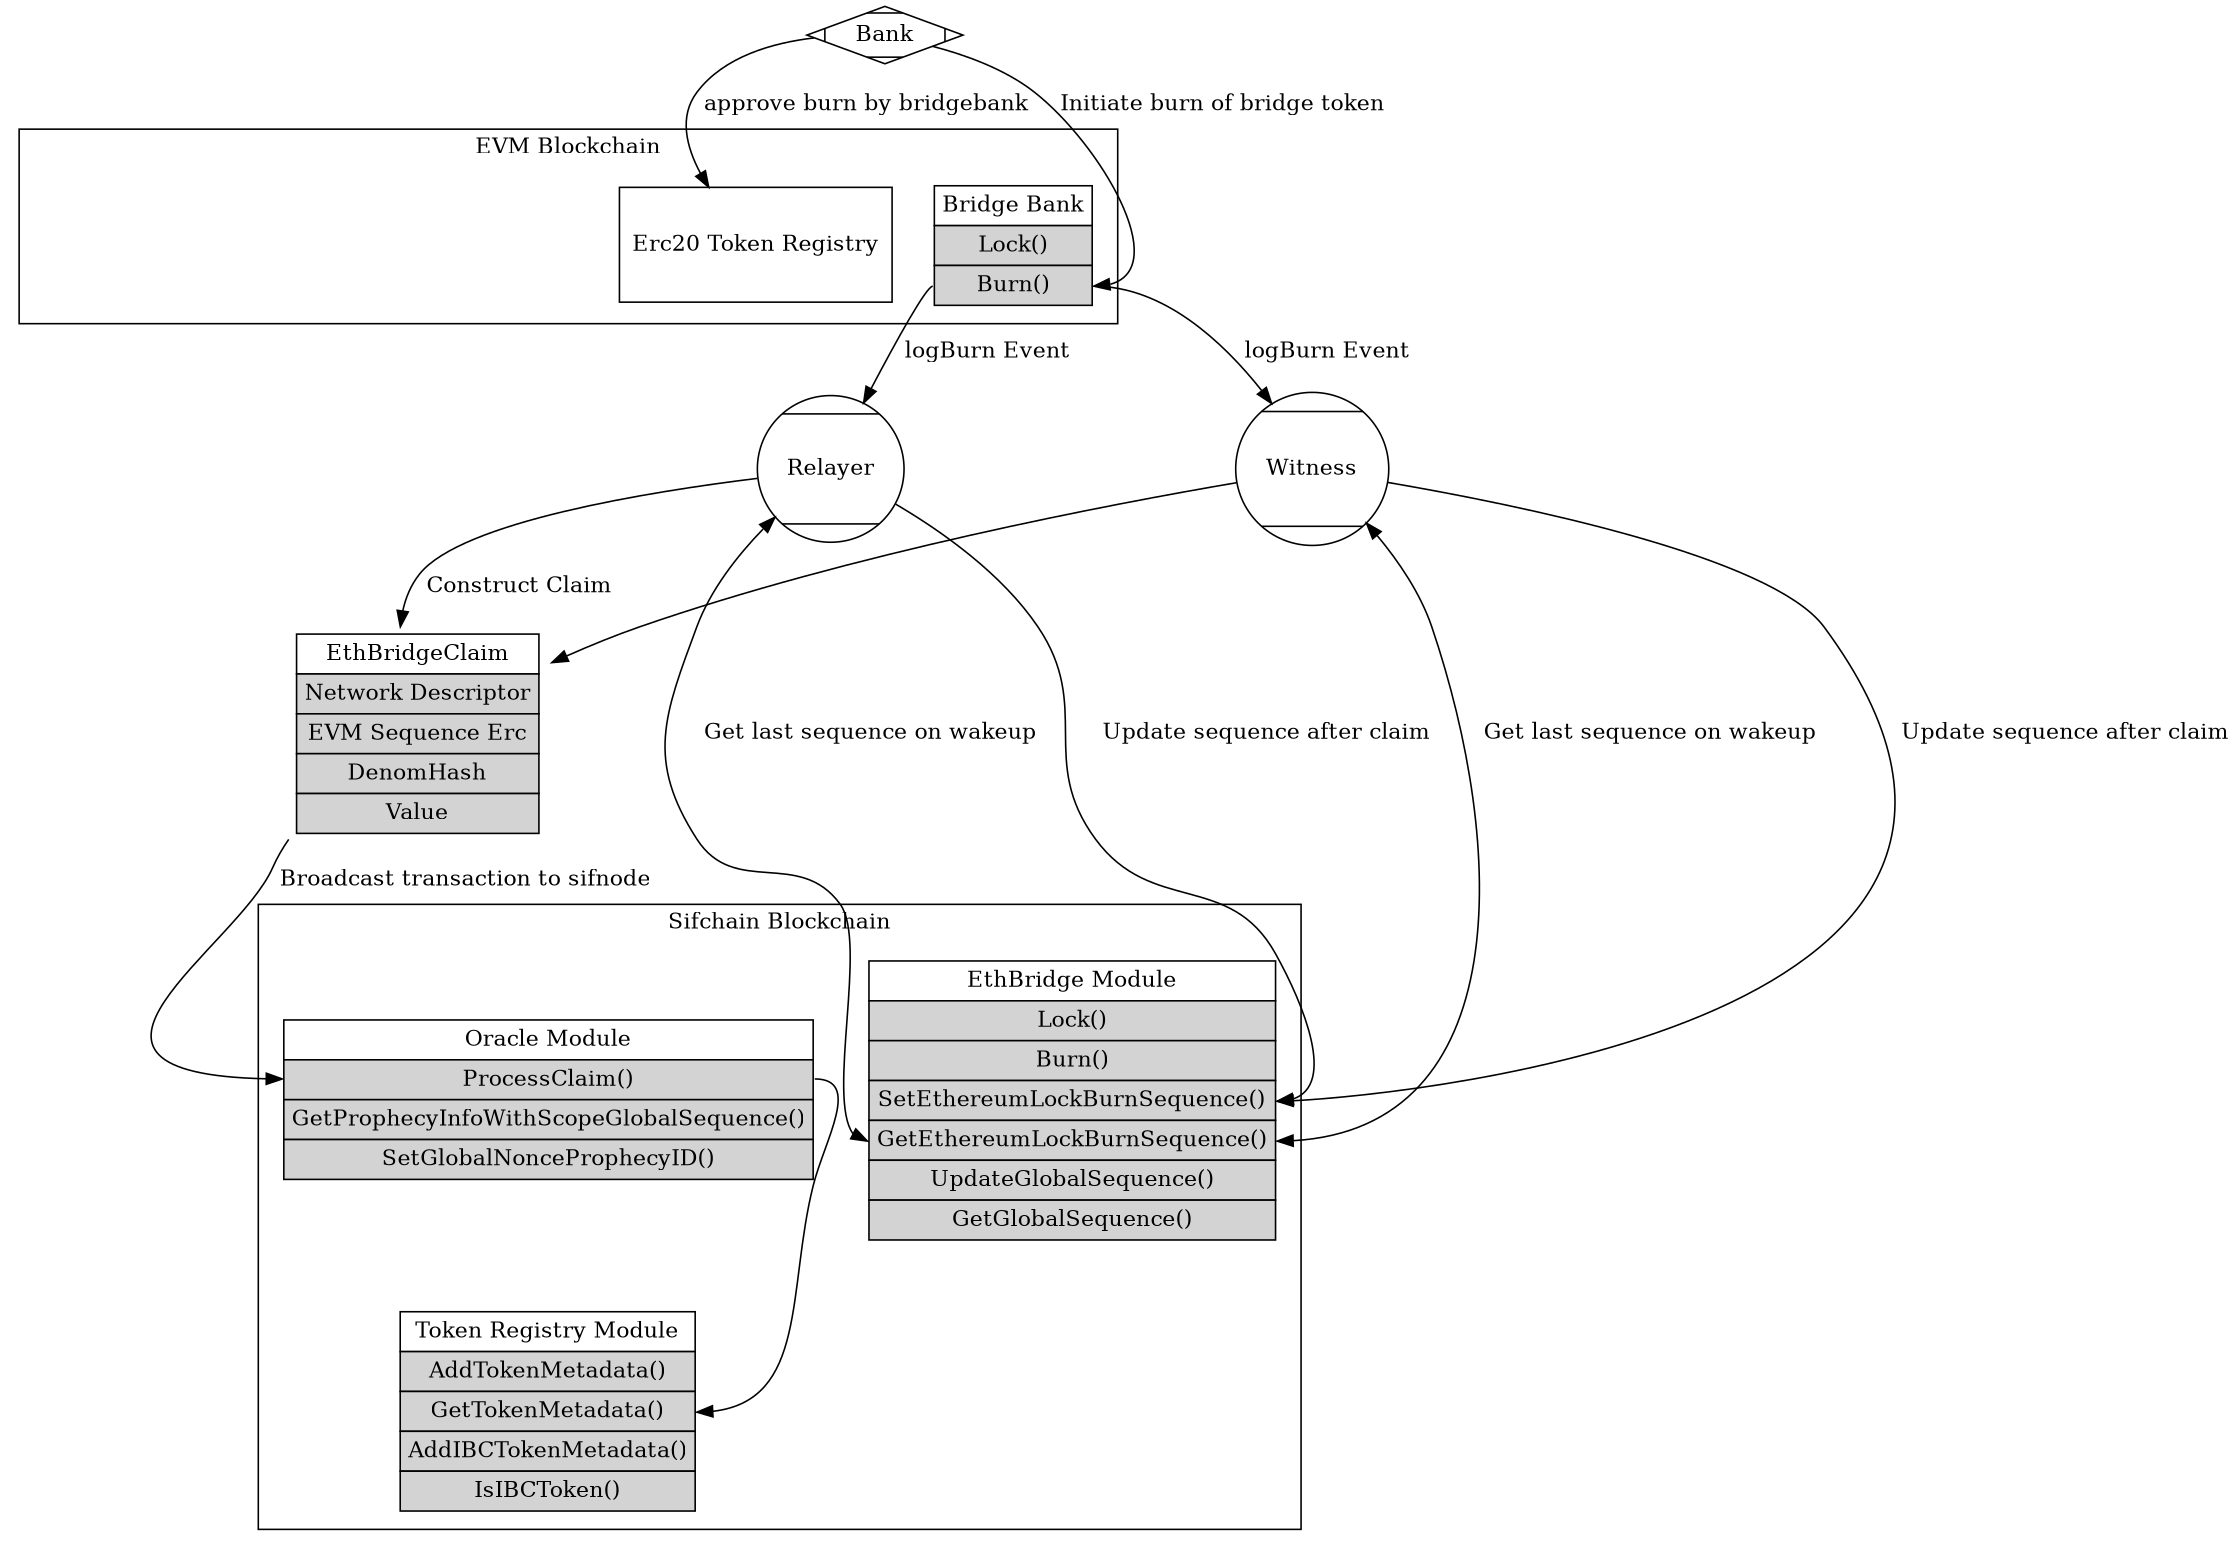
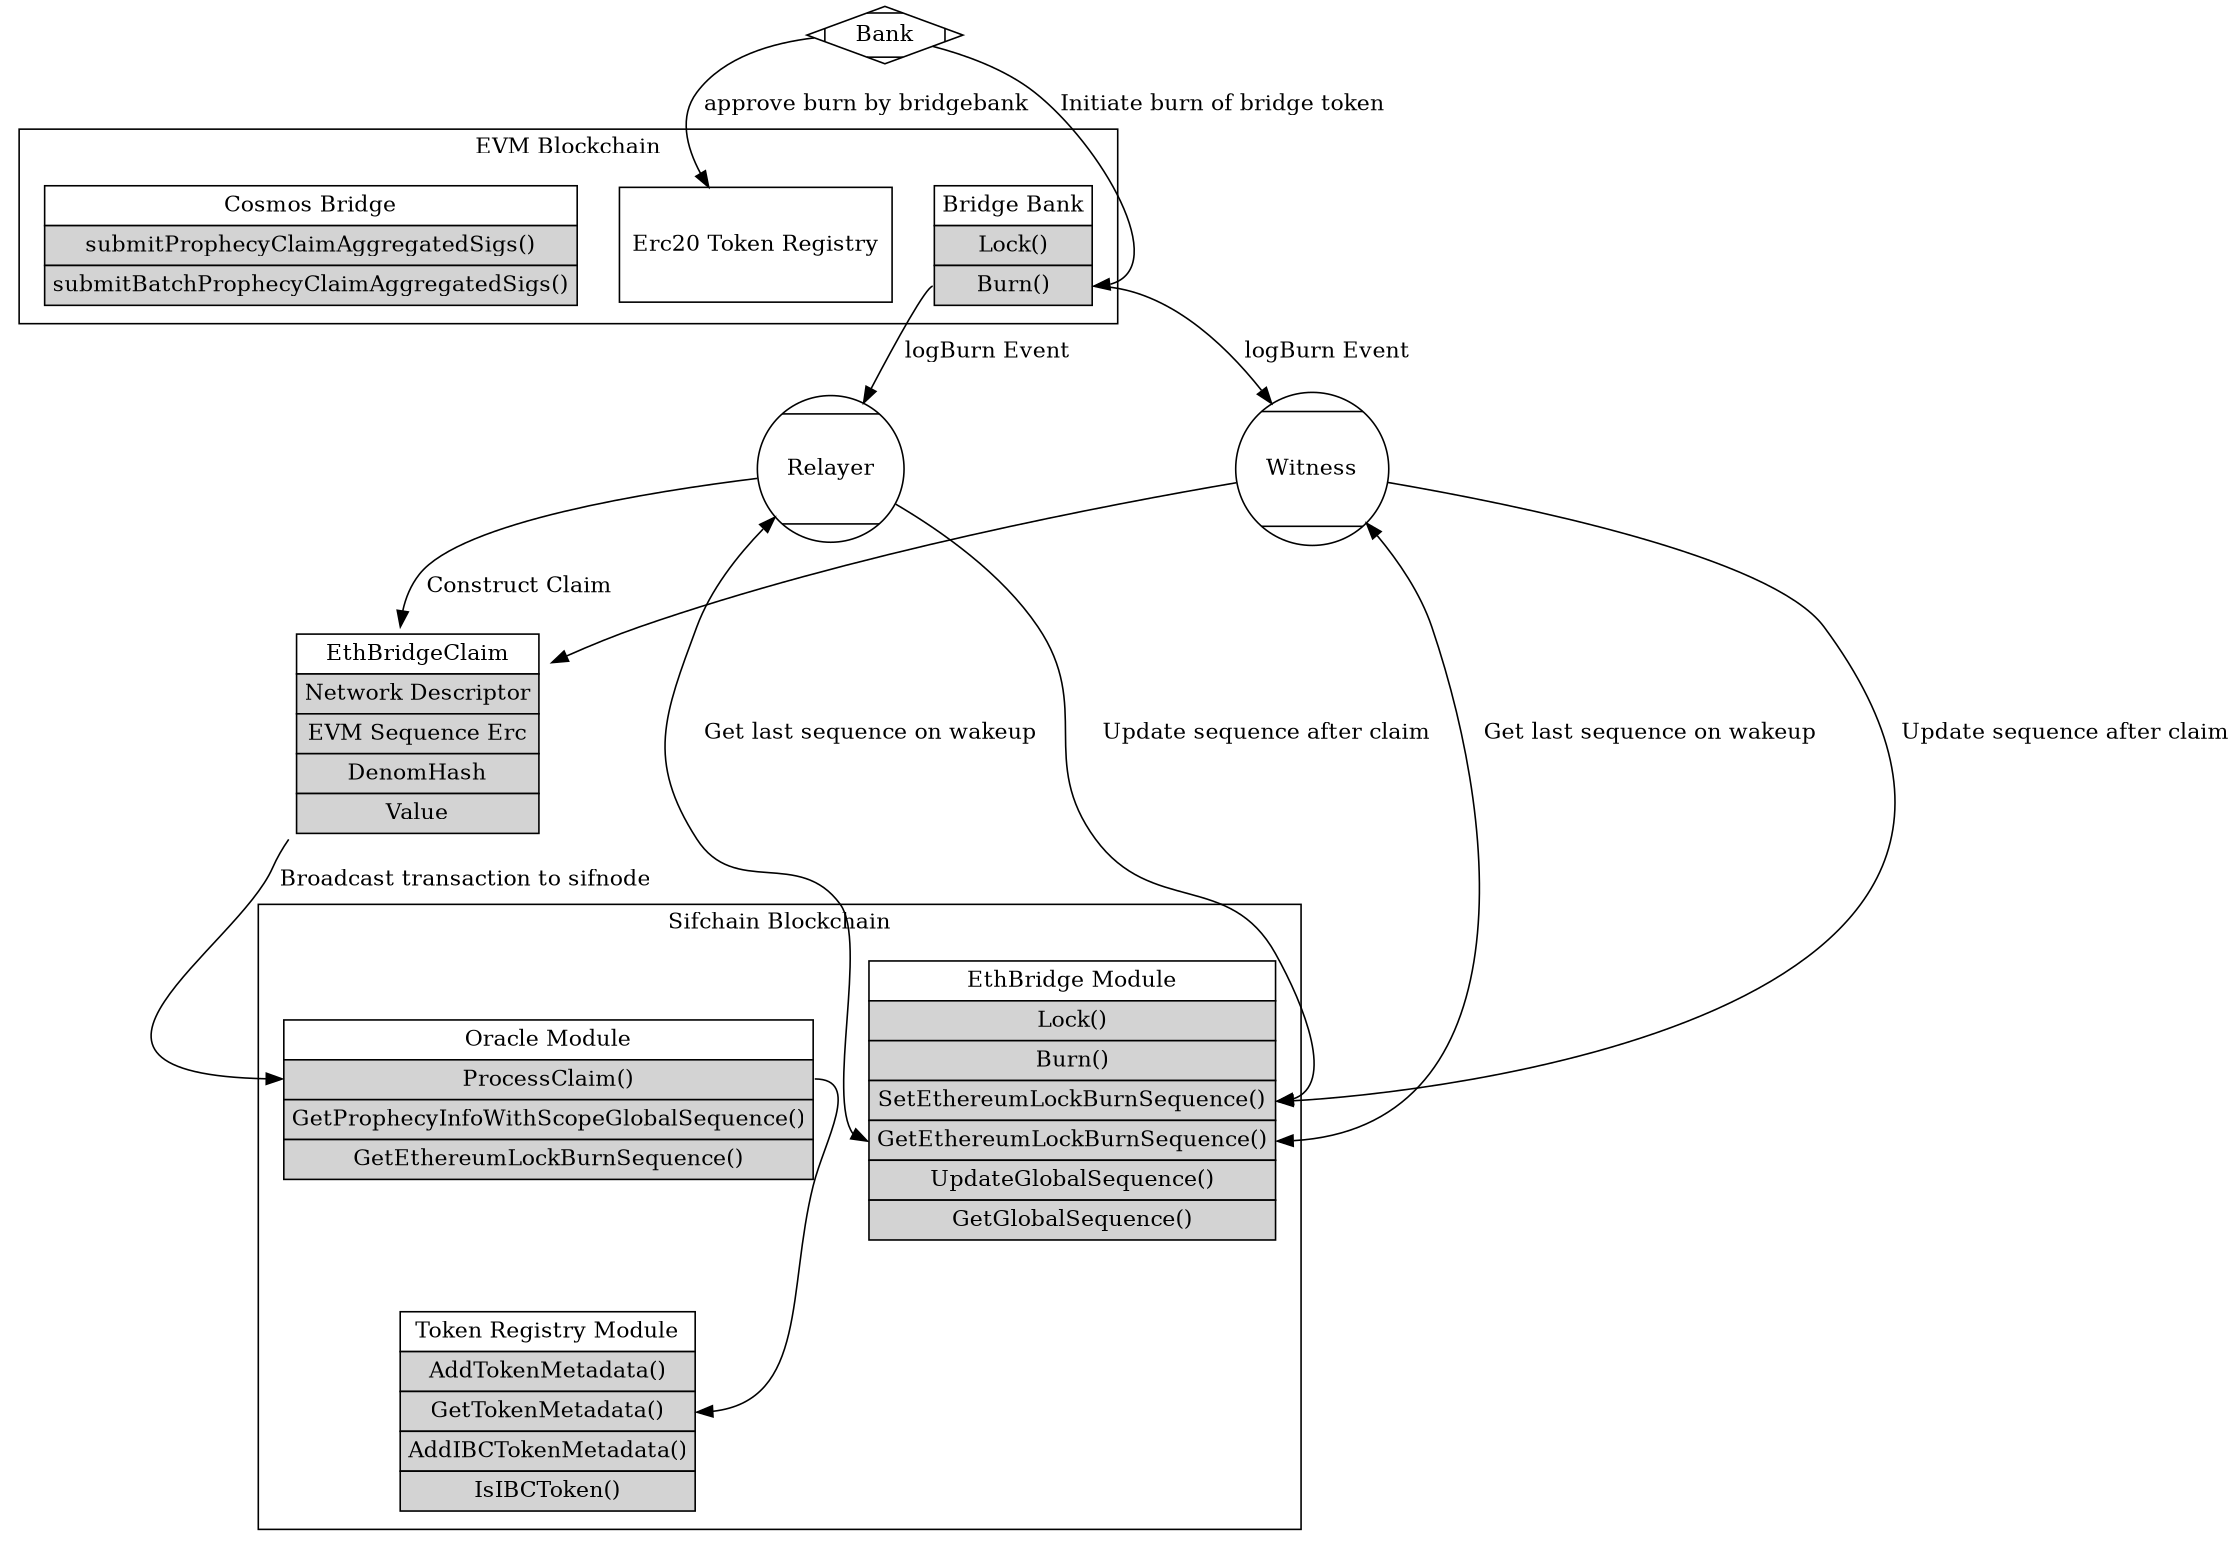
node "Cosmos Bridge": added
node "Oracle Module": text "SetGlobalNonceProphecyID()" -> "GetEthereumLockBurnSequence()"
